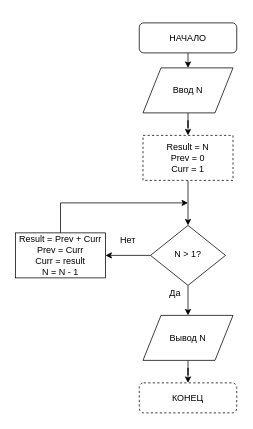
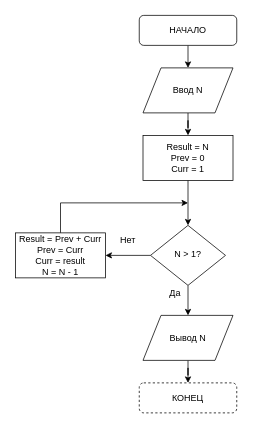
node "НАЧАЛО": moved (188, 38) -> (188, 30)
node "Result = N Prev = 0 Curr = 1": style dashed -> solid
